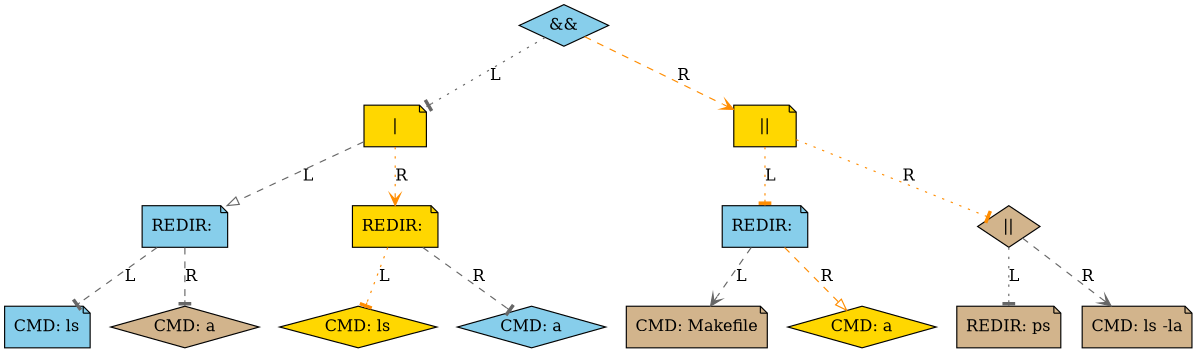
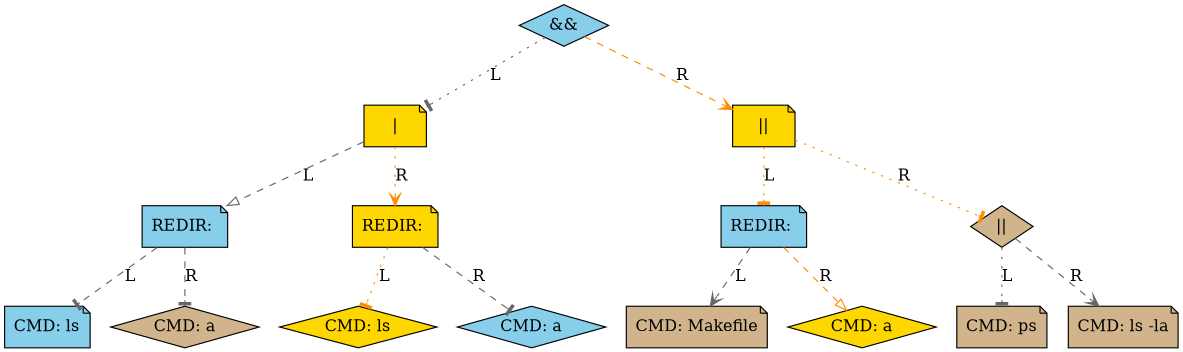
node "REDIR: ps": label "REDIR: ps" -> "CMD: ps"
